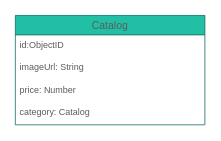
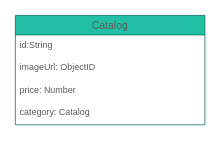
node "id:ObjectID": label "id:ObjectID" -> "id:String"
node "imageUrl: String": label "imageUrl: String" -> "imageUrl: ObjectID"
